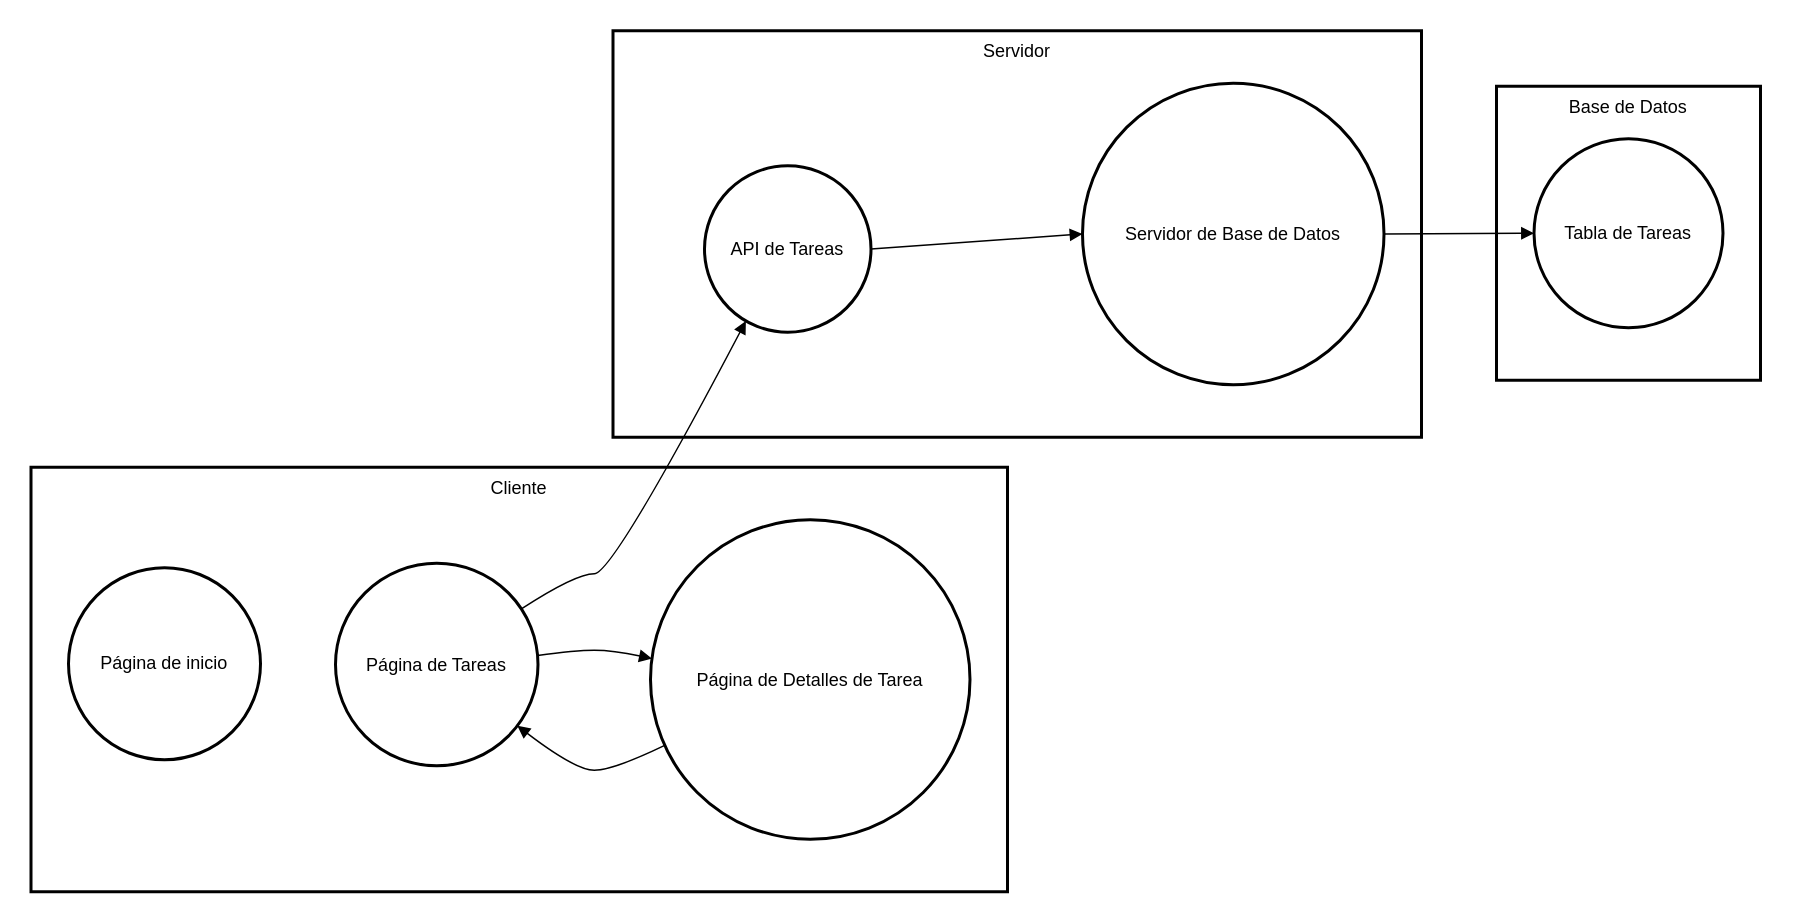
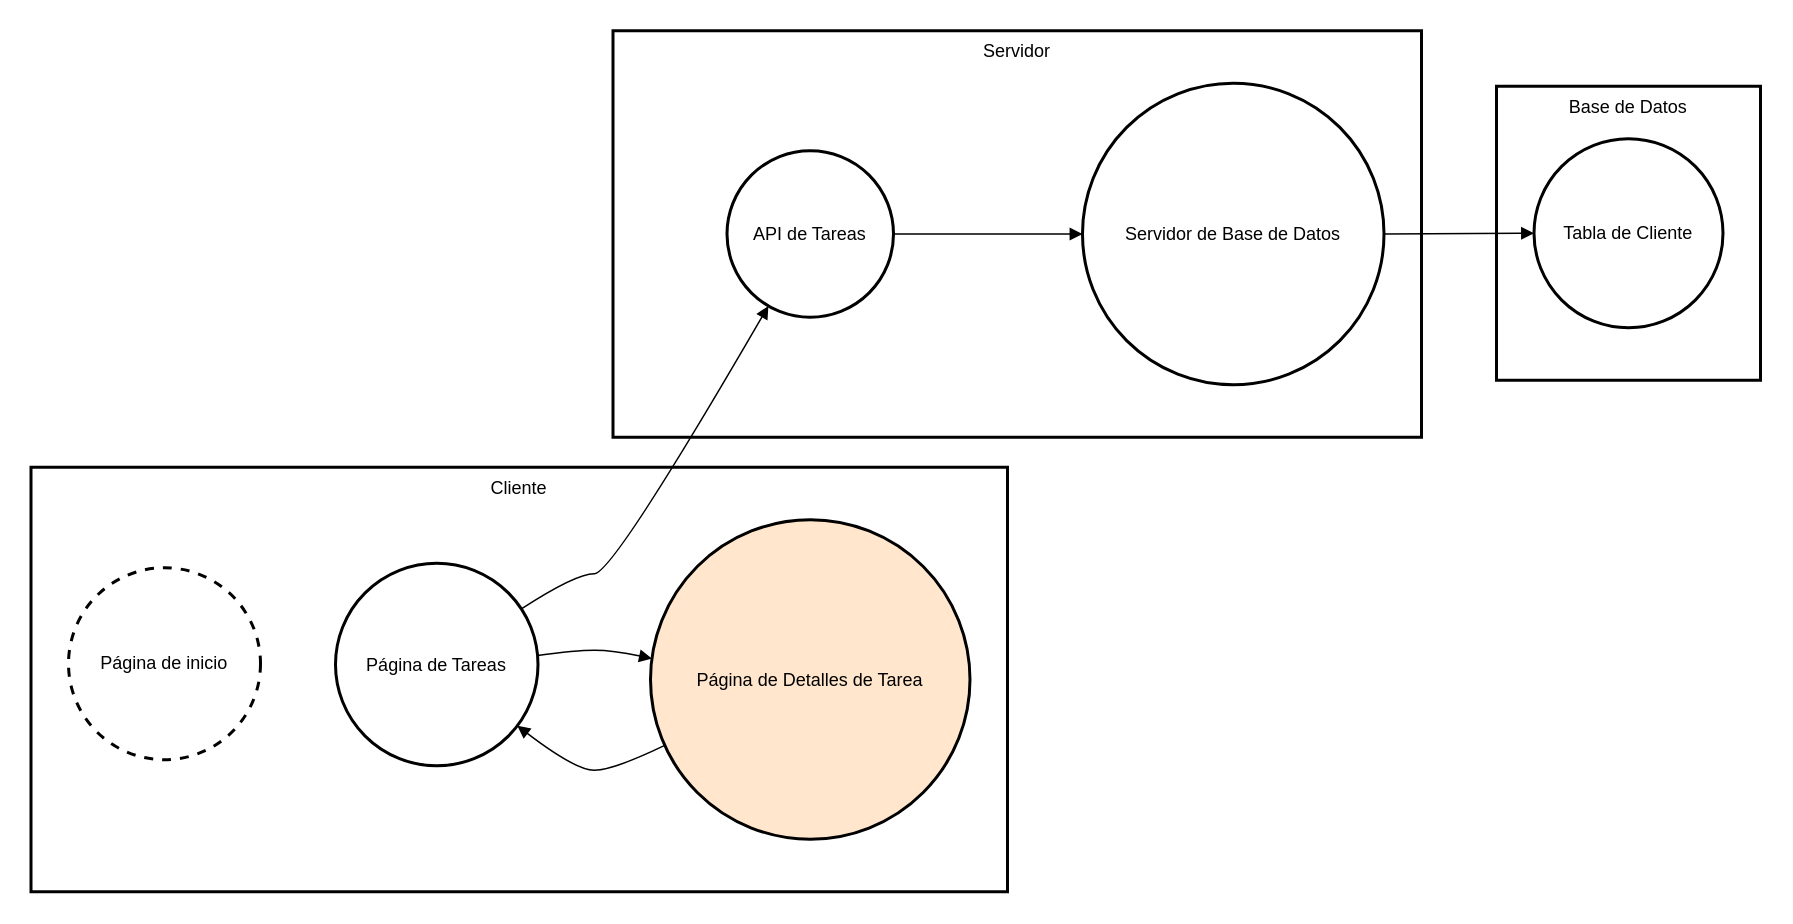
node "Tabla de Tareas": label "Tabla de Tareas" -> "Tabla de Cliente"
node "API de Tareas": moved (788, 249) -> (810, 234)
node "Página de inicio": style solid -> dashed
node "Página de Detalles de Tarea": fillcolor #ffffff -> #ffe6cc
